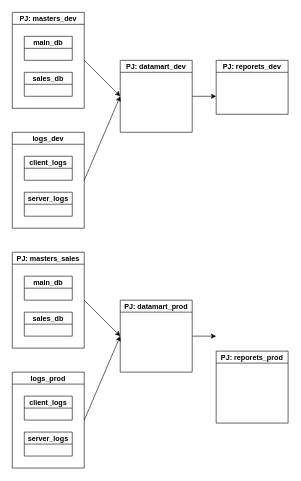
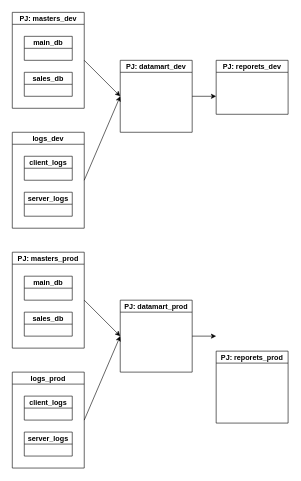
node "PJ: masters_sales": label "PJ: masters_sales" -> "PJ: masters_prod"
